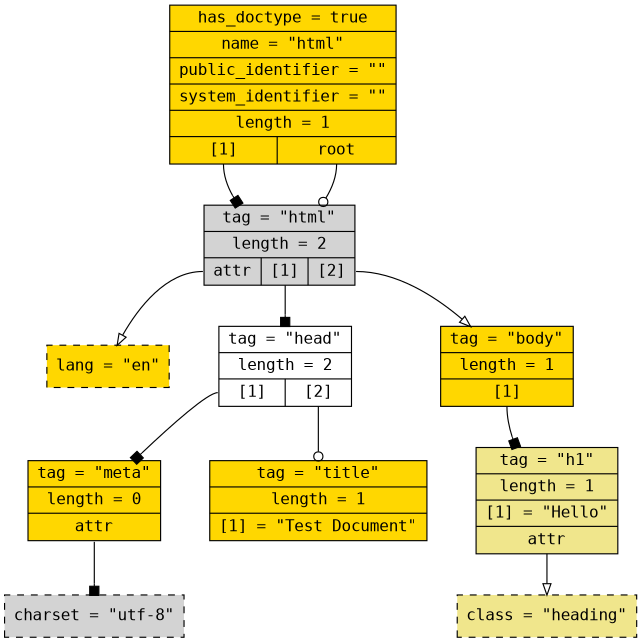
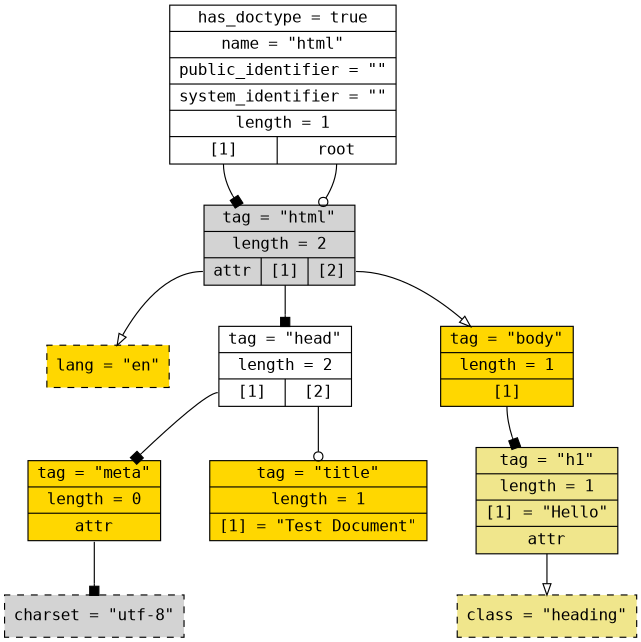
node "has_doctype = true": fillcolor gold -> white
